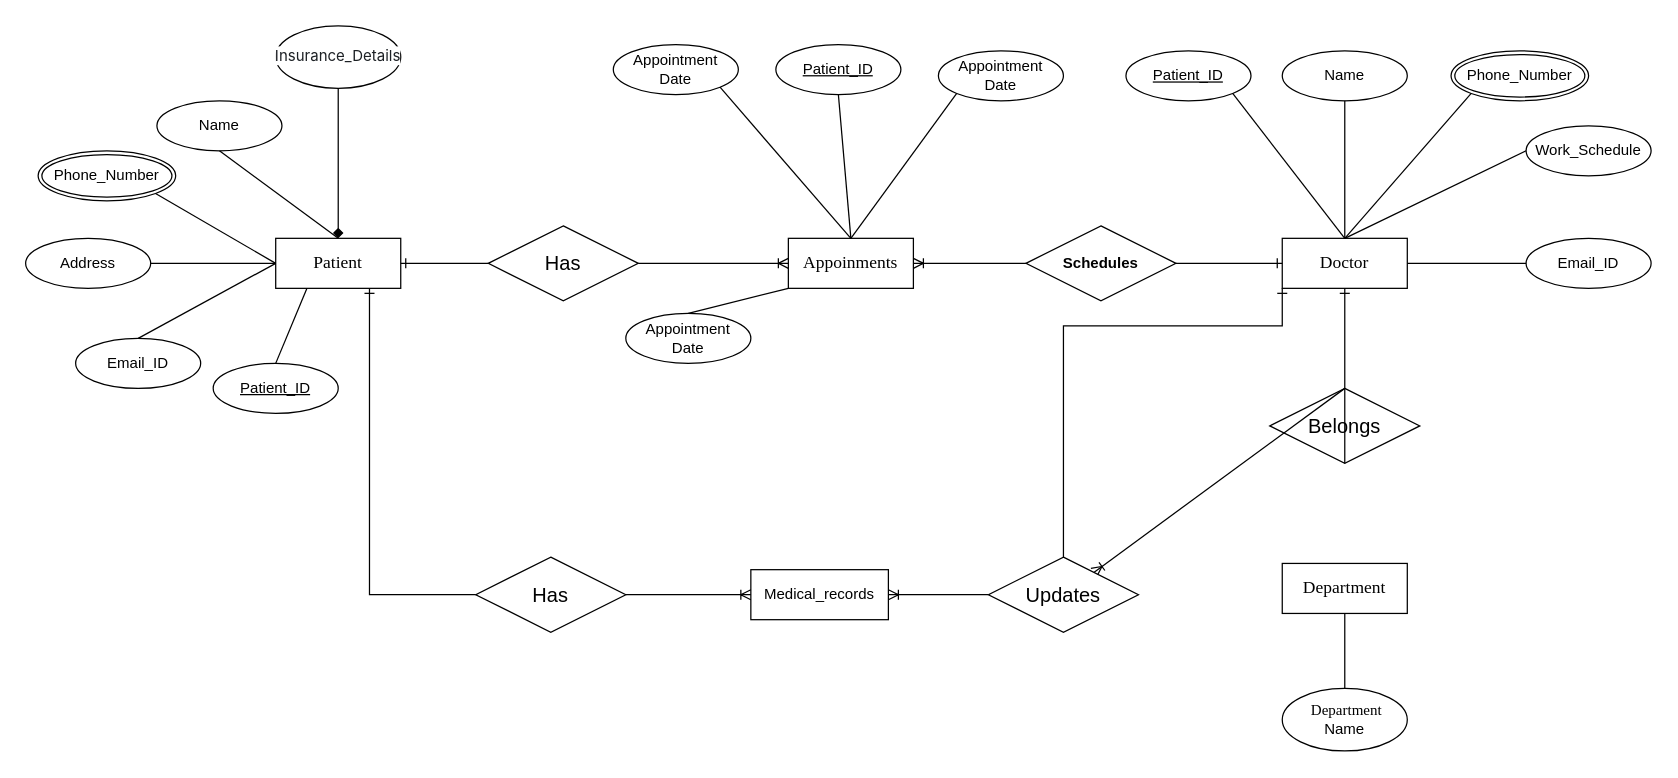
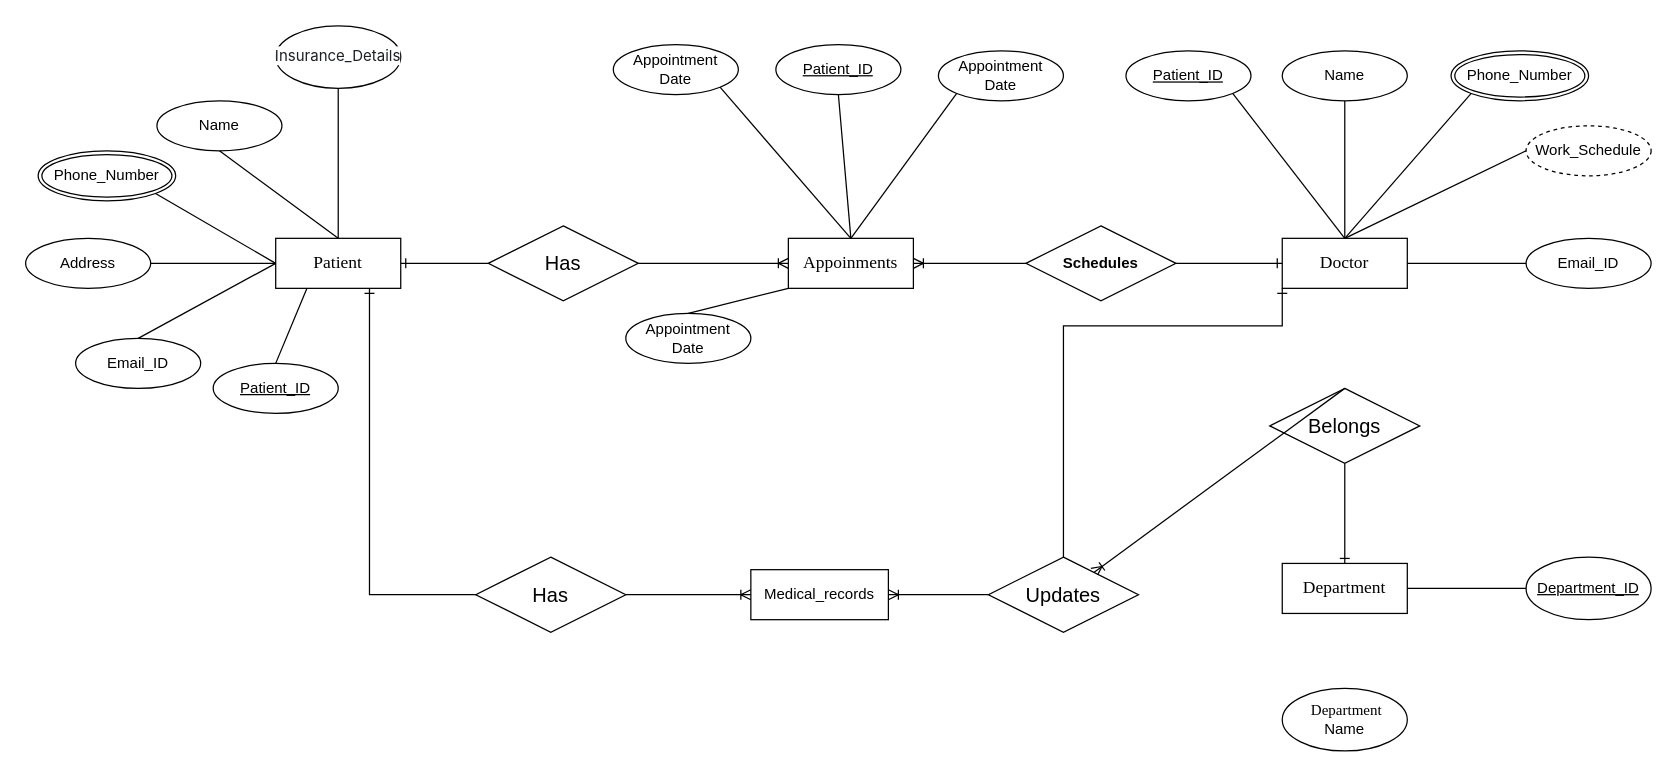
node "Work_Schedule": style solid -> dashed
edge "Insurance_Details" -> "Patient": arrowhead diamond -> none
edge "Belongs" -> "Doctor": now "Belongs" -> "Department"
edge "Department" -- "Department_ID": added
node "Department_ID": added
edge "Department" -- "Department Name": removed
